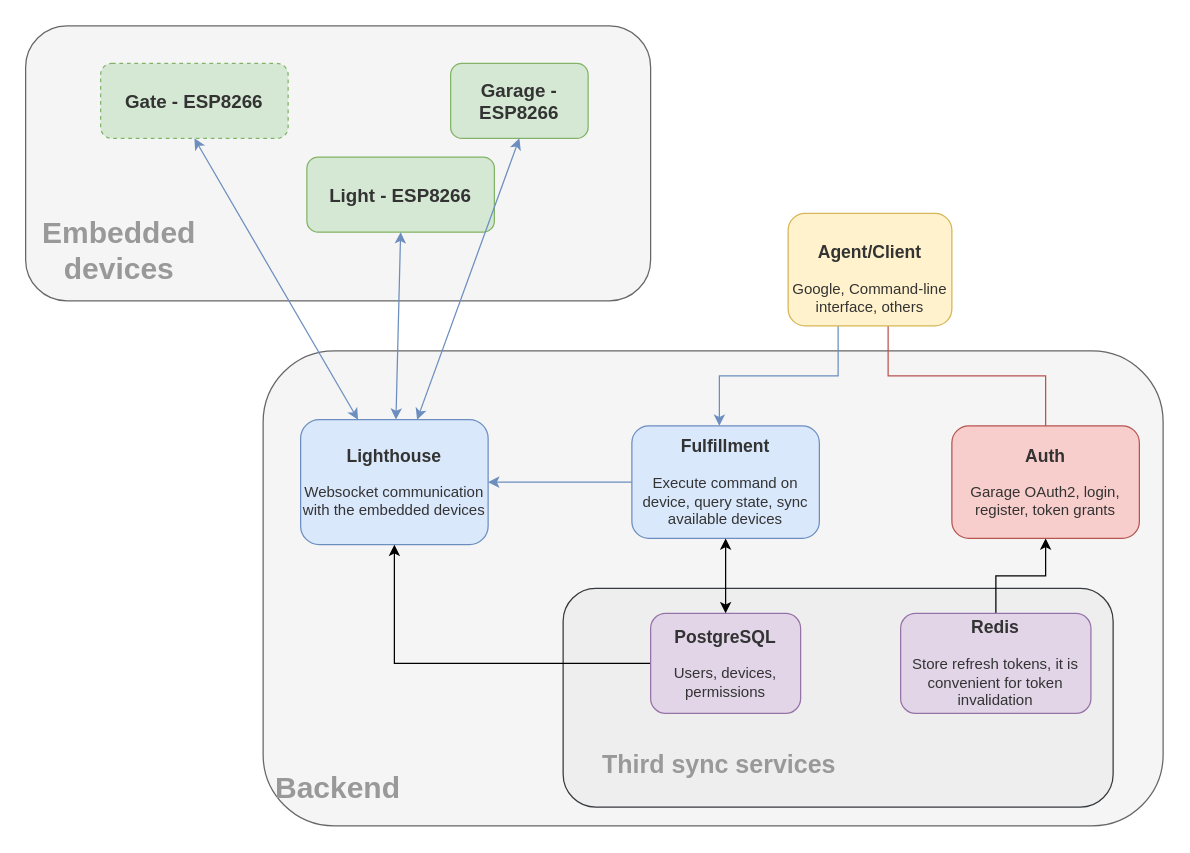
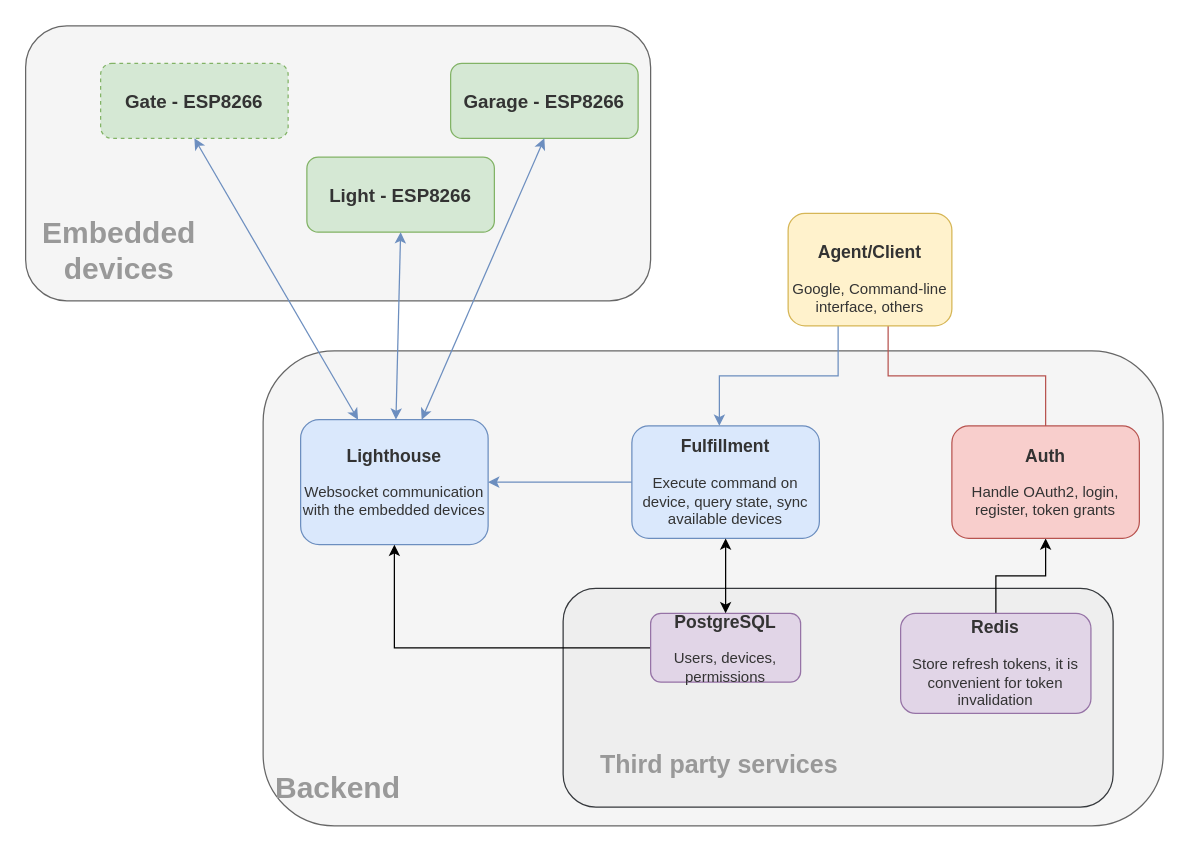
node "Garage - ESP8266": size 138x75 -> 188x75
node "Auth Garage OAuth2, login, register, token grants": label "Auth Garage OAuth2, login, register, token grants" -> "Auth Handle OAuth2, login, register, token grants"
node "PostgreSQL Users, devices, permissions": size 150x100 -> 150x69
node "Third sync services": label "Third sync services" -> "Third party services"
